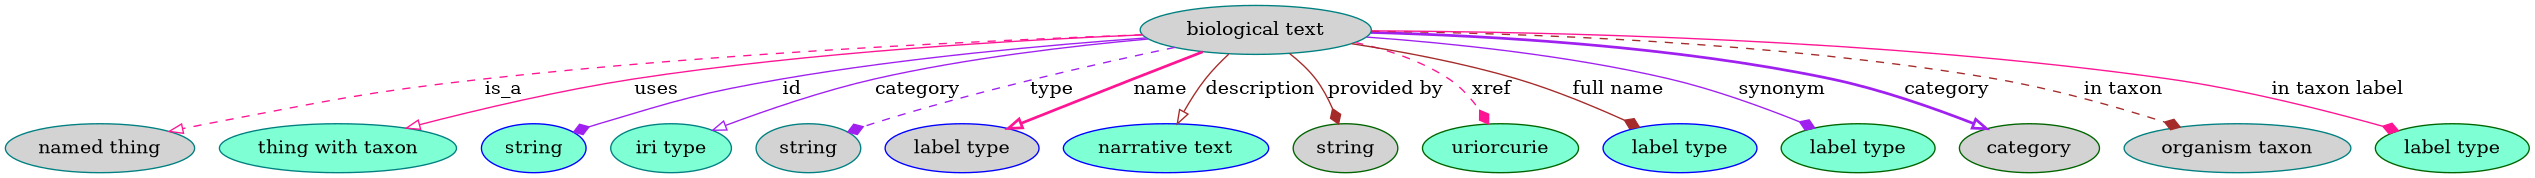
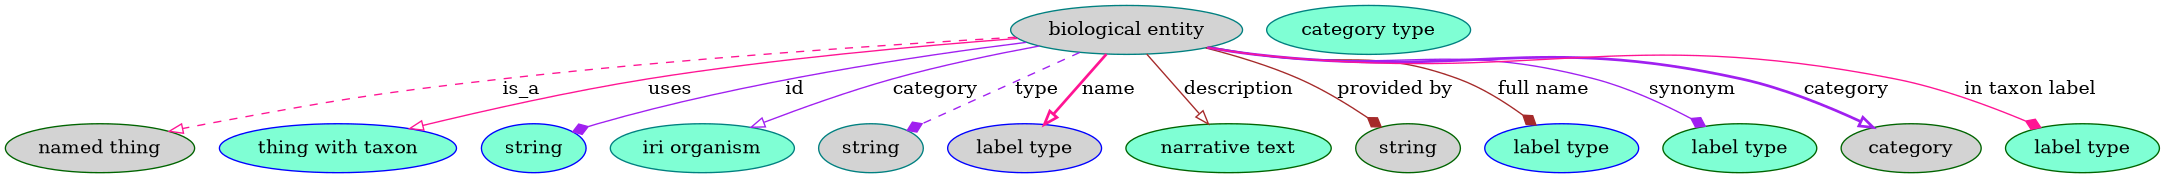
node "biological text": label "biological text" -> "biological entity"
node "category type": added
node "named thing": color teal -> darkgreen
node "thing with taxon": color teal -> blue
node "iri type": label "iri type" -> "iri organism"
node "narrative text": color blue -> darkgreen
node "uriorcurie": removed
node "organism taxon": removed
